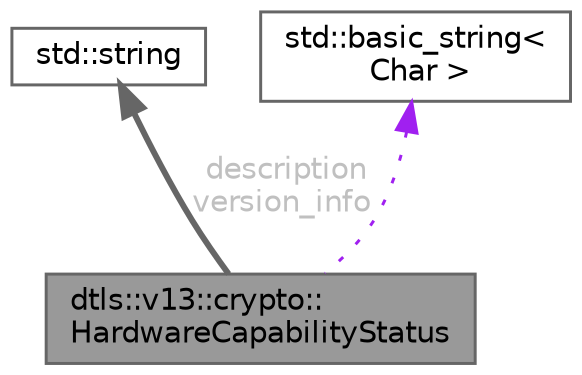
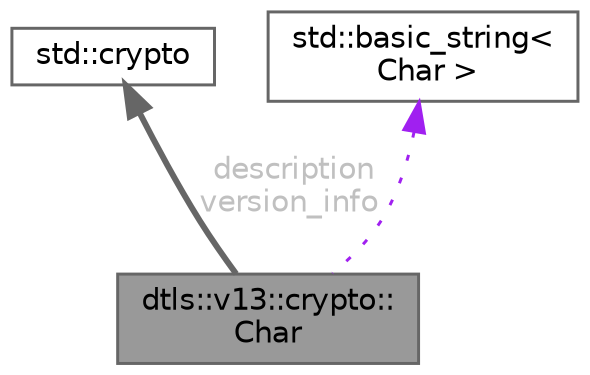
node "std::string": label "std::string" -> "std::crypto"
node "dtls::v13::crypto:: HardwareCapabilityStatus": label "dtls::v13::crypto:: HardwareCapabilityStatus" -> "dtls::v13::crypto:: Char"
